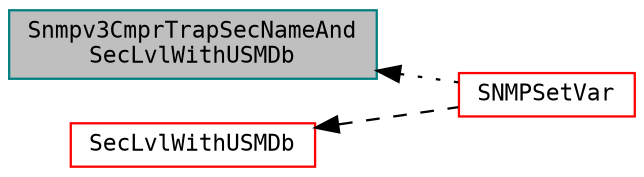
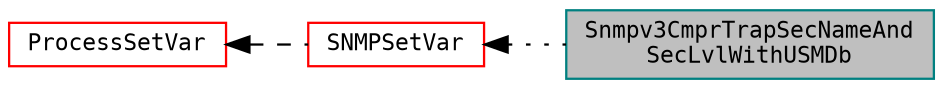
edge "SNMPSetVar" -> "Snmpv3CmprTrapSecNameAnd SecLvlWithUSMDb": reversed
node "SecLvlWithUSMDb": label "SecLvlWithUSMDb" -> "ProcessSetVar"
